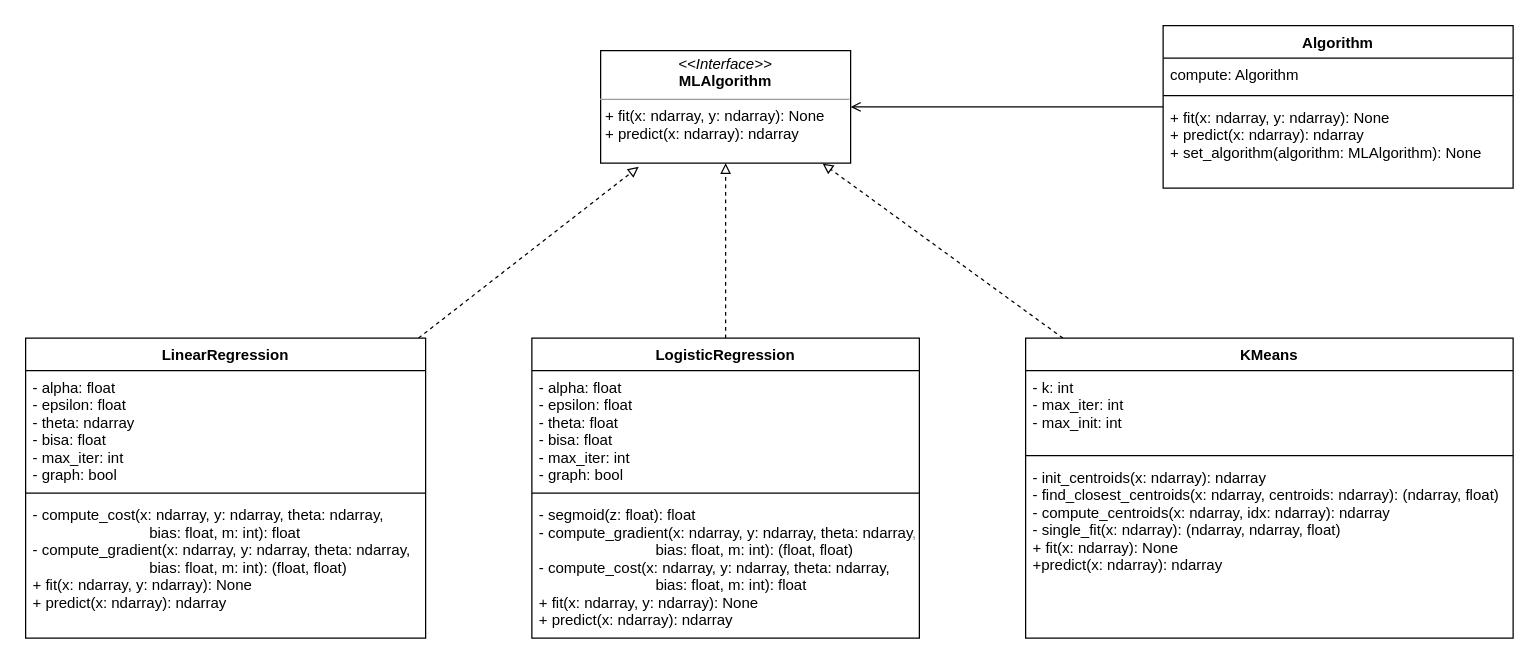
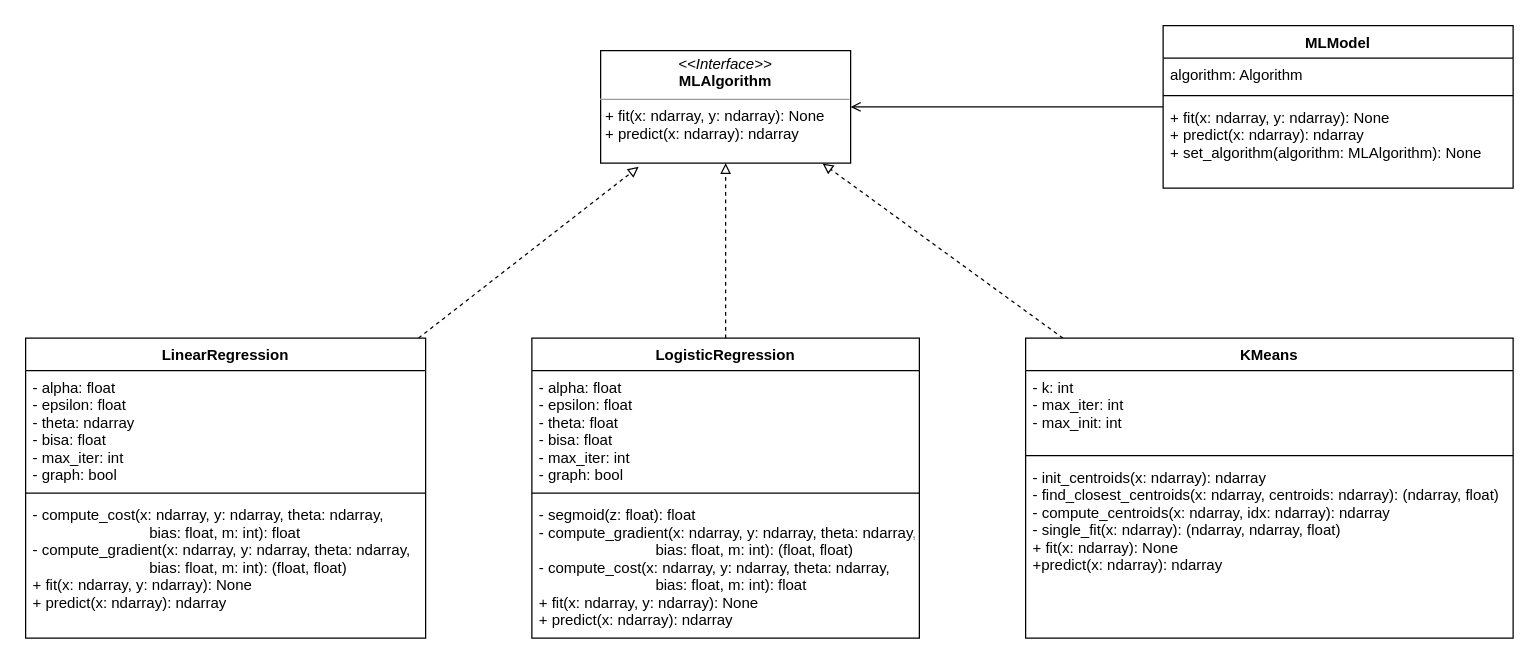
node "Algorithm": label "Algorithm" -> "MLModel"
node "compute: Algorithm": label "compute: Algorithm" -> "algorithm: Algorithm"
